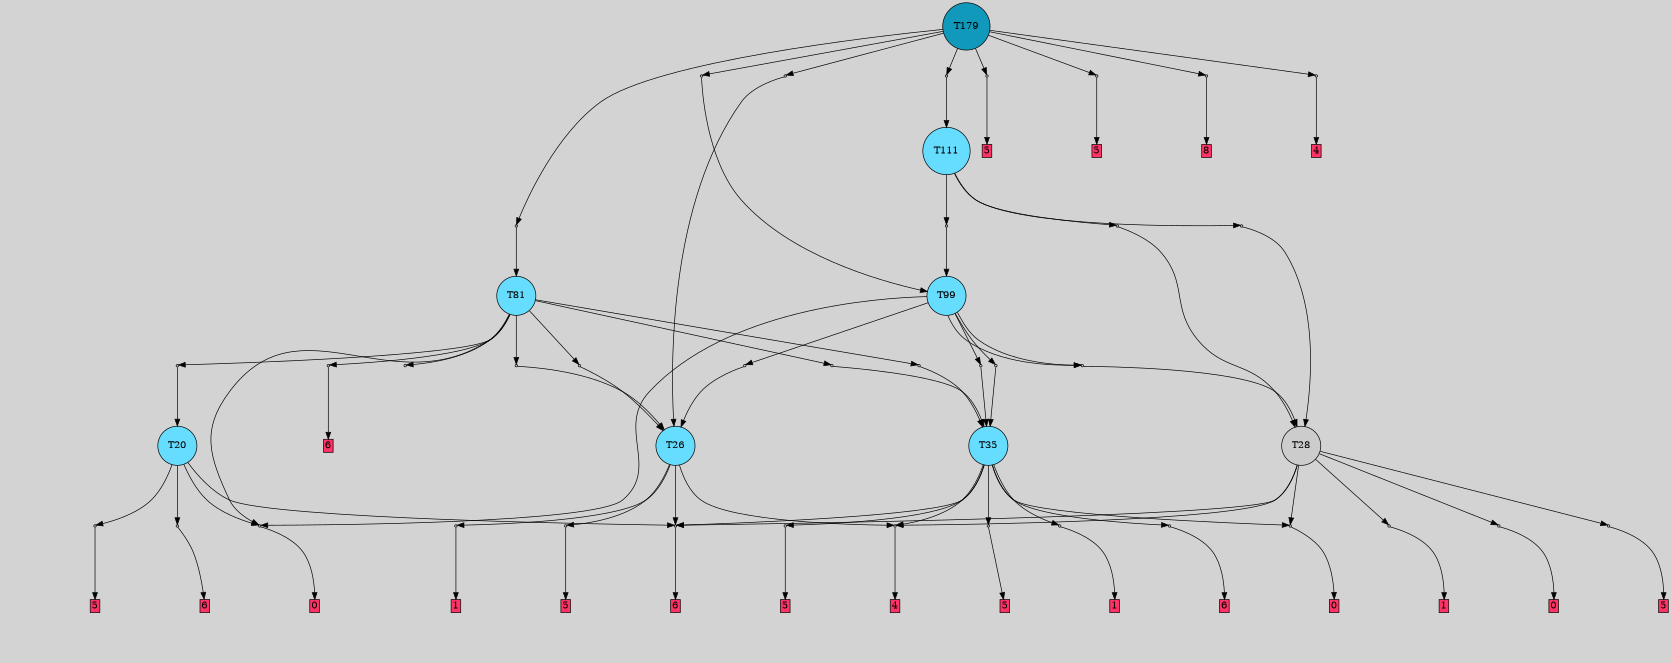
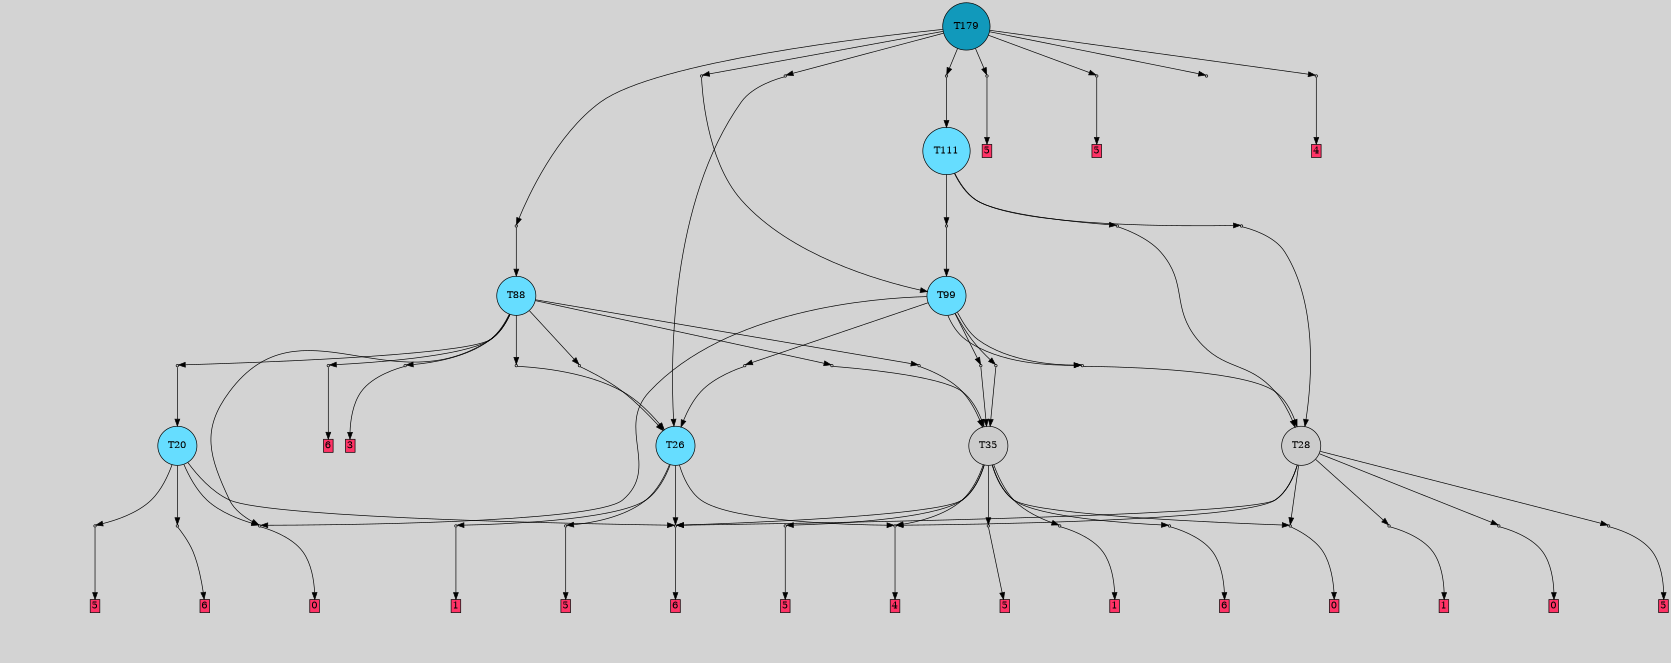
node "8": removed
node "T81": label "T81" -> "T88"
node "3": added
node "T35": fillcolor #66ddff -> #cccccc
